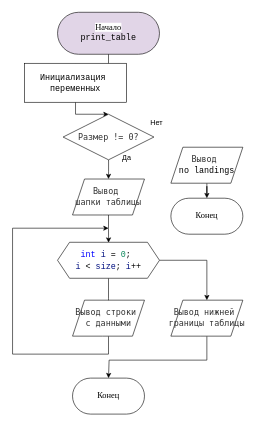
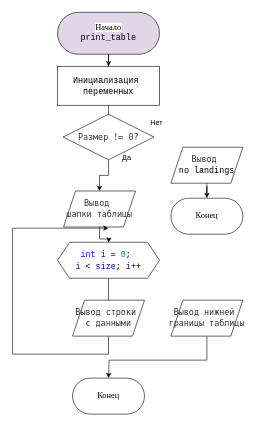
node "Инициализация переменных": moved (75, 83) -> (108, 86)
node "Вывод шапки таблицы": moved (108, 197) -> (99, 209)
edge "int i = 0; i < size; i++" -> "Вывод нижней границы таблицы": removed
